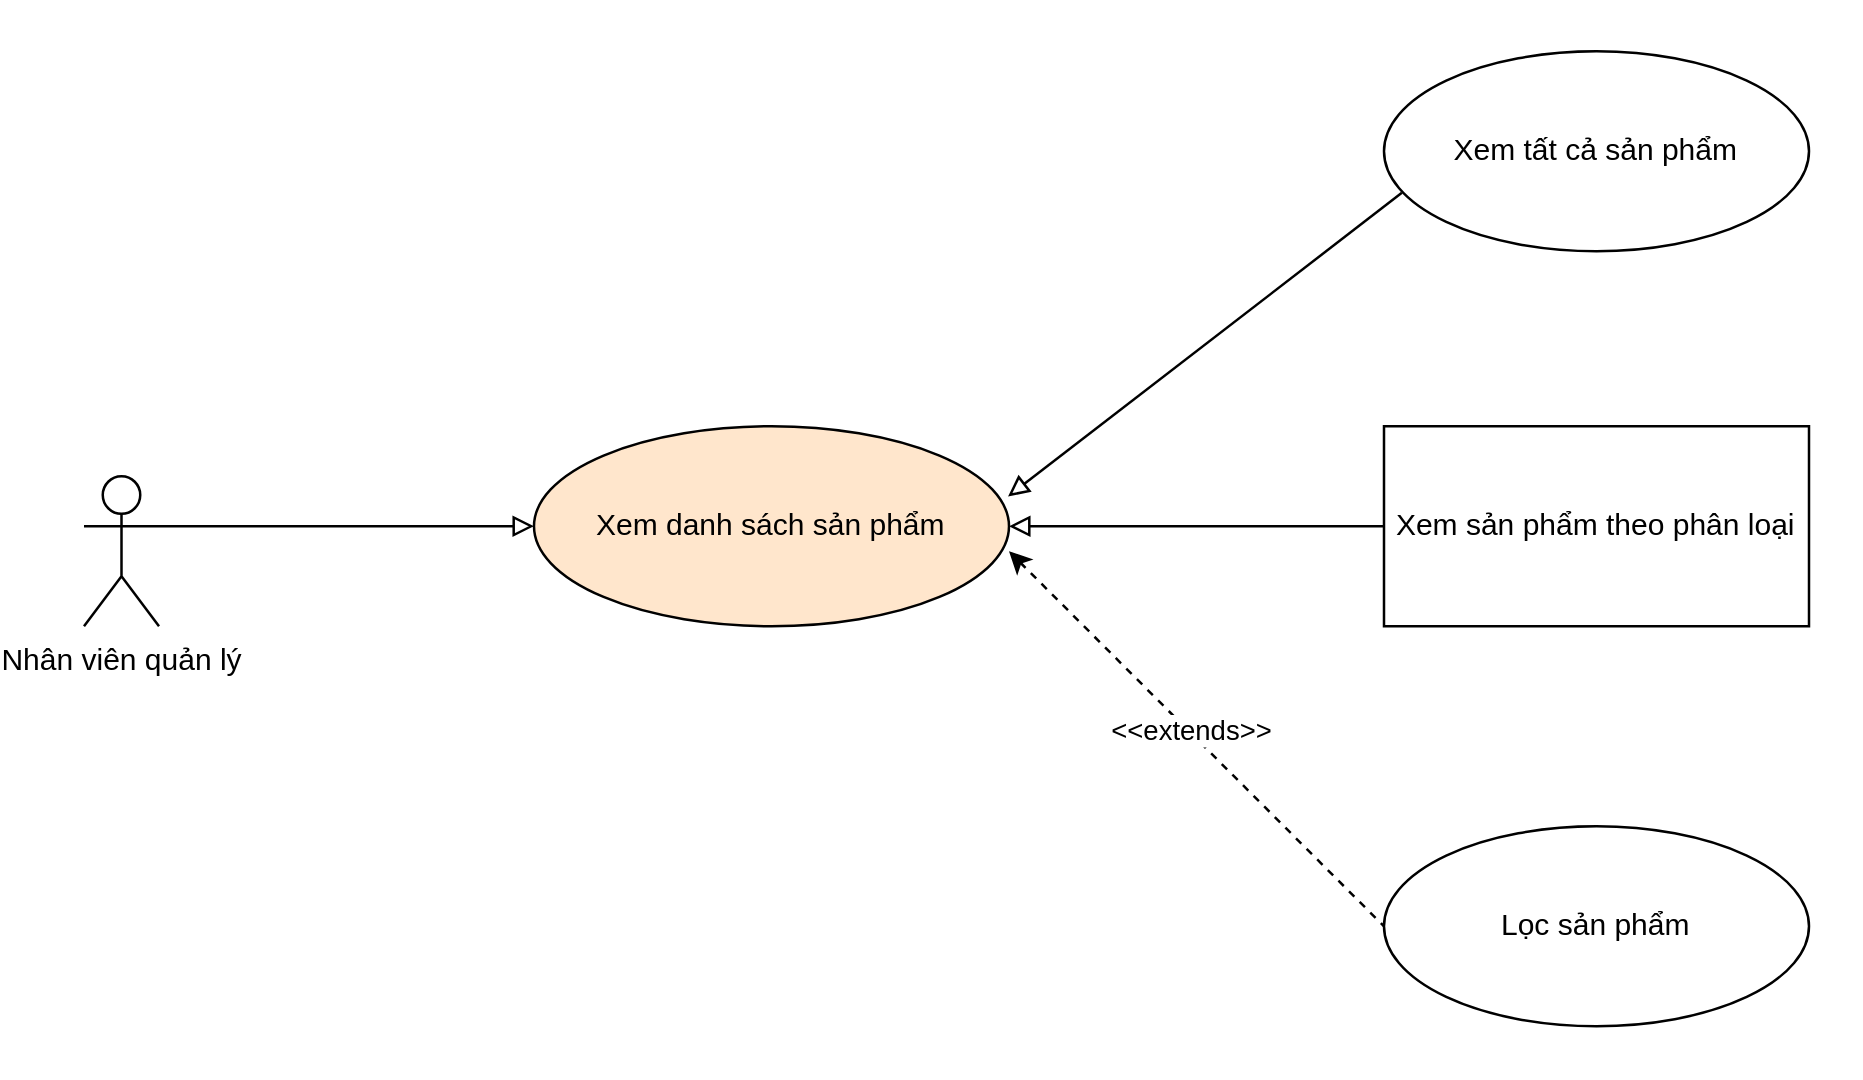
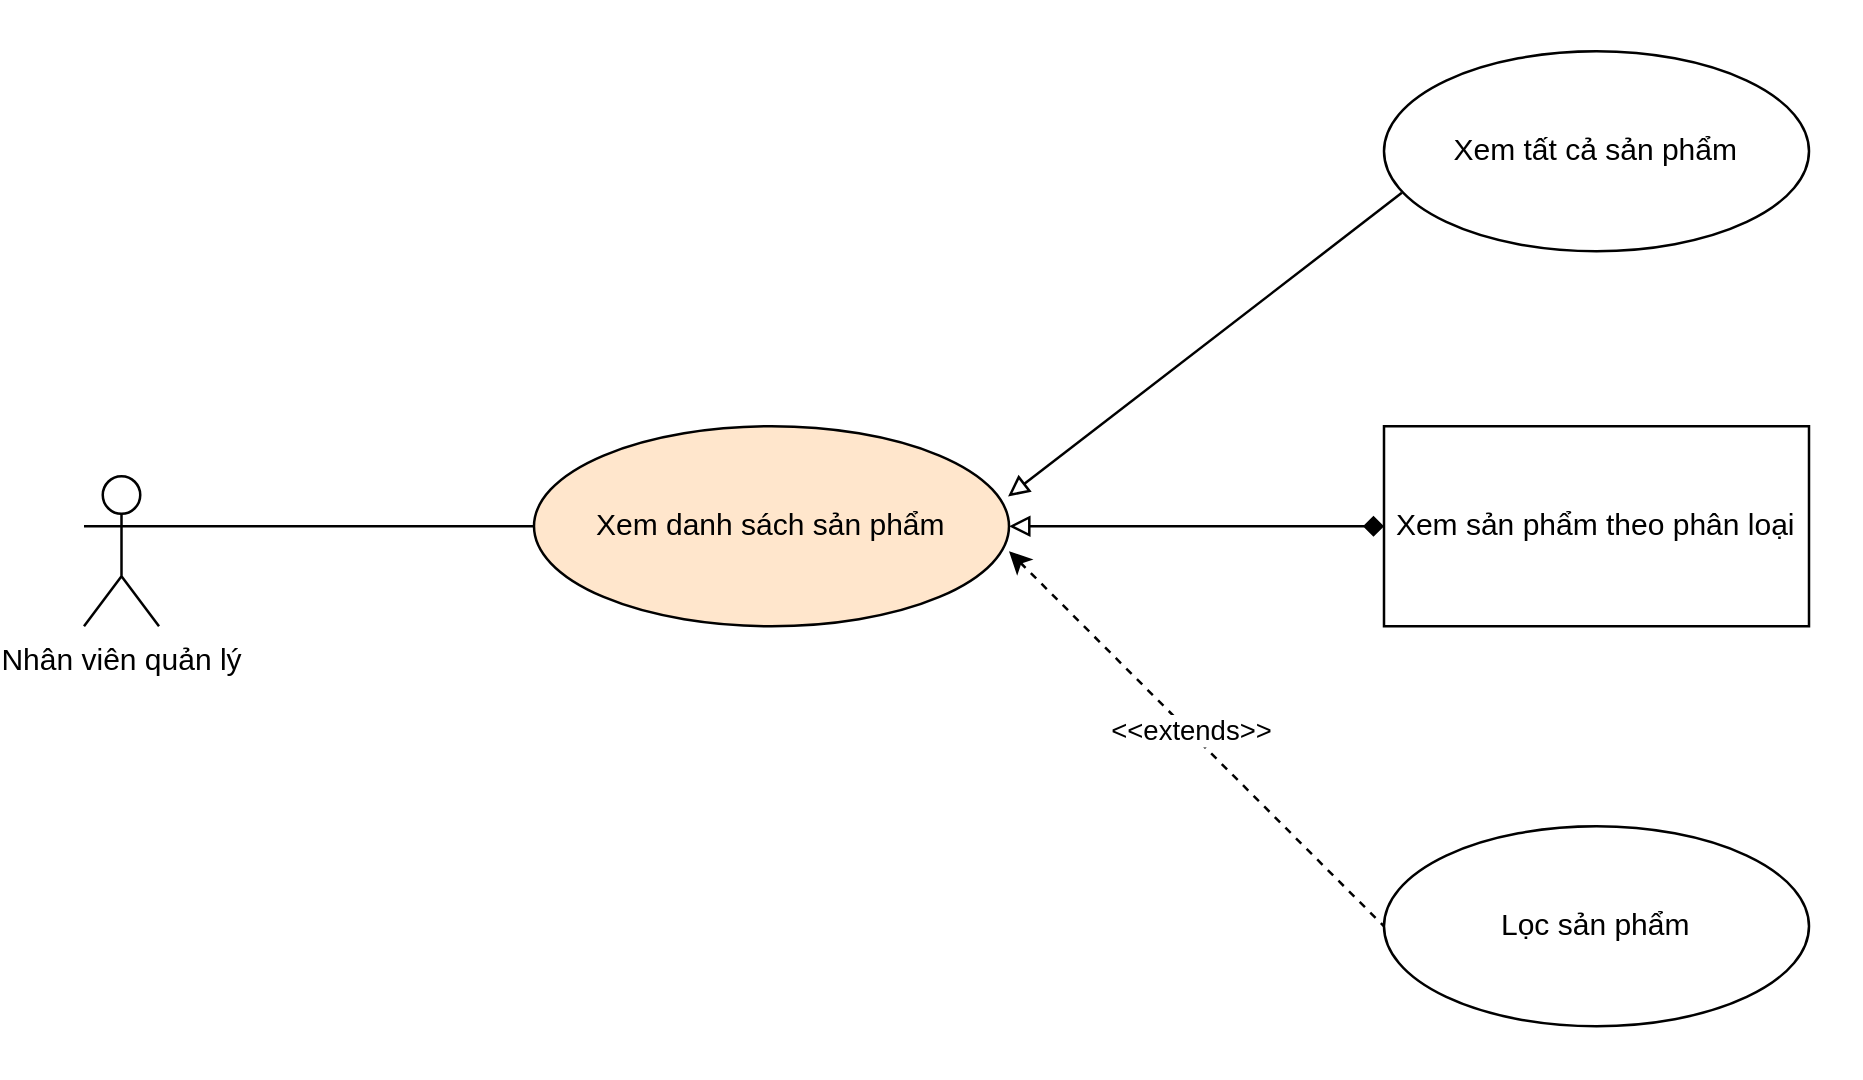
edge "Nhân viên quản lý" -> "Xem danh sách sản phẩm": arrowhead block -> none
edge "Xem sản phẩm theo phân loại" -> "Xem danh sách sản phẩm": arrowhead none -> diamond
